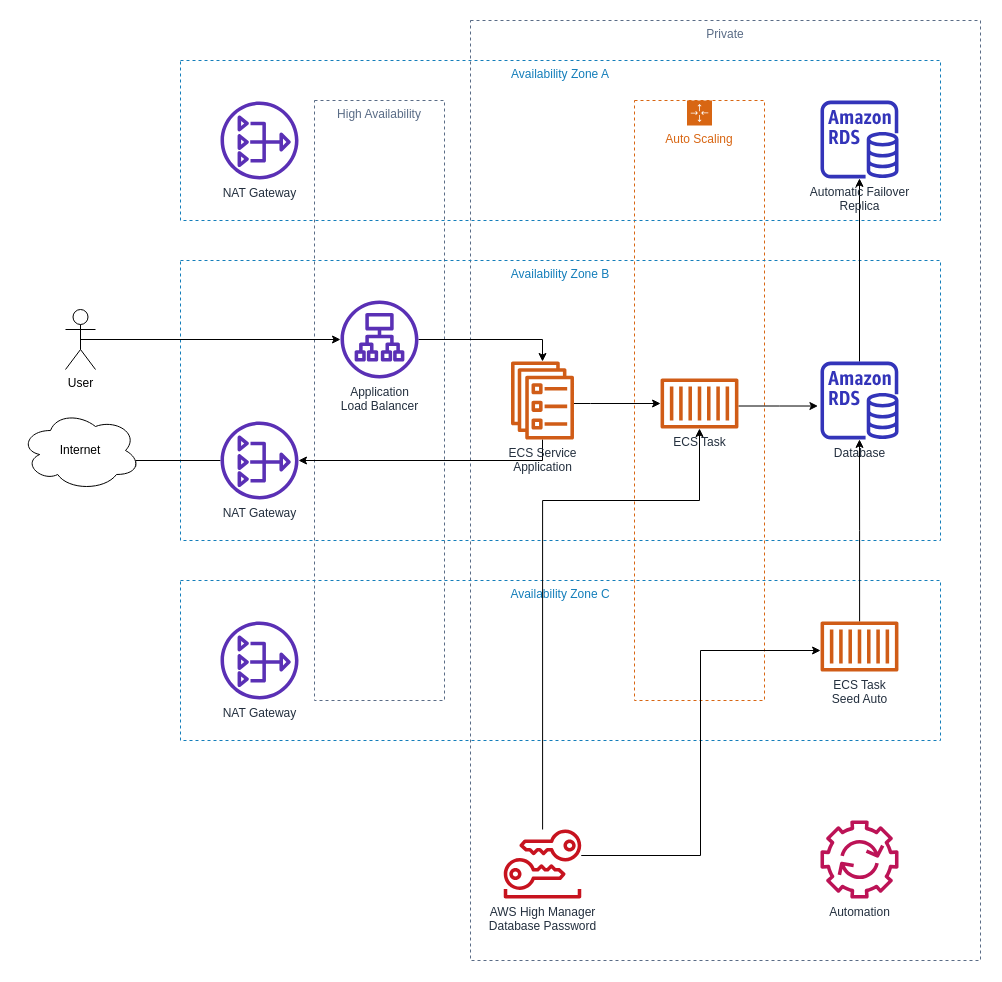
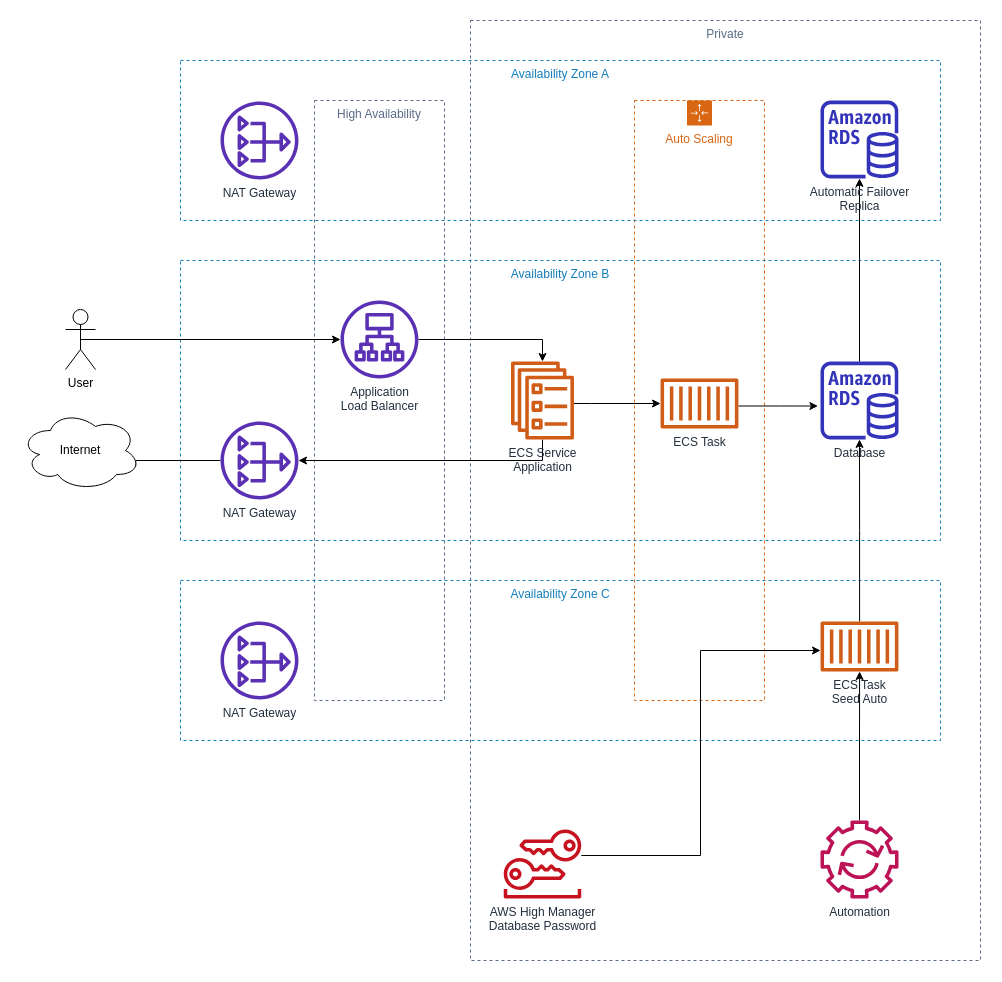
edge "AWS High Manager Database Password" -> "ECS Task": removed
edge "Automation" -> "ECS Task Seed Auto": added
